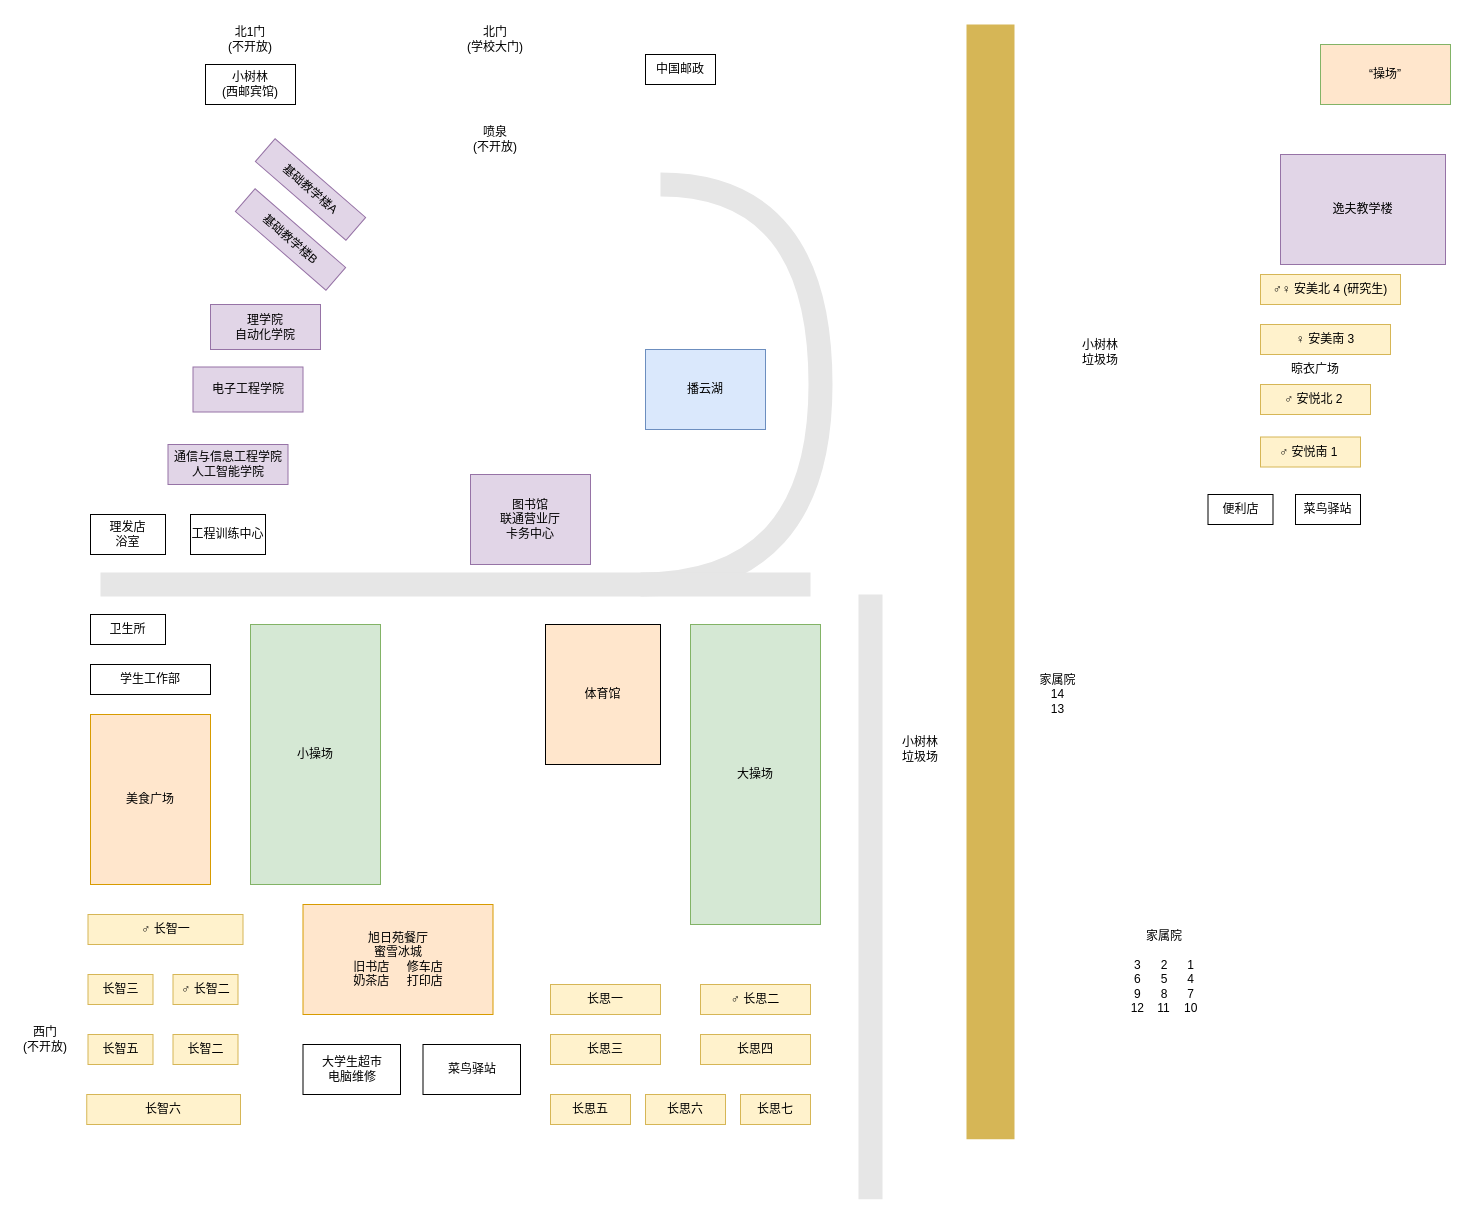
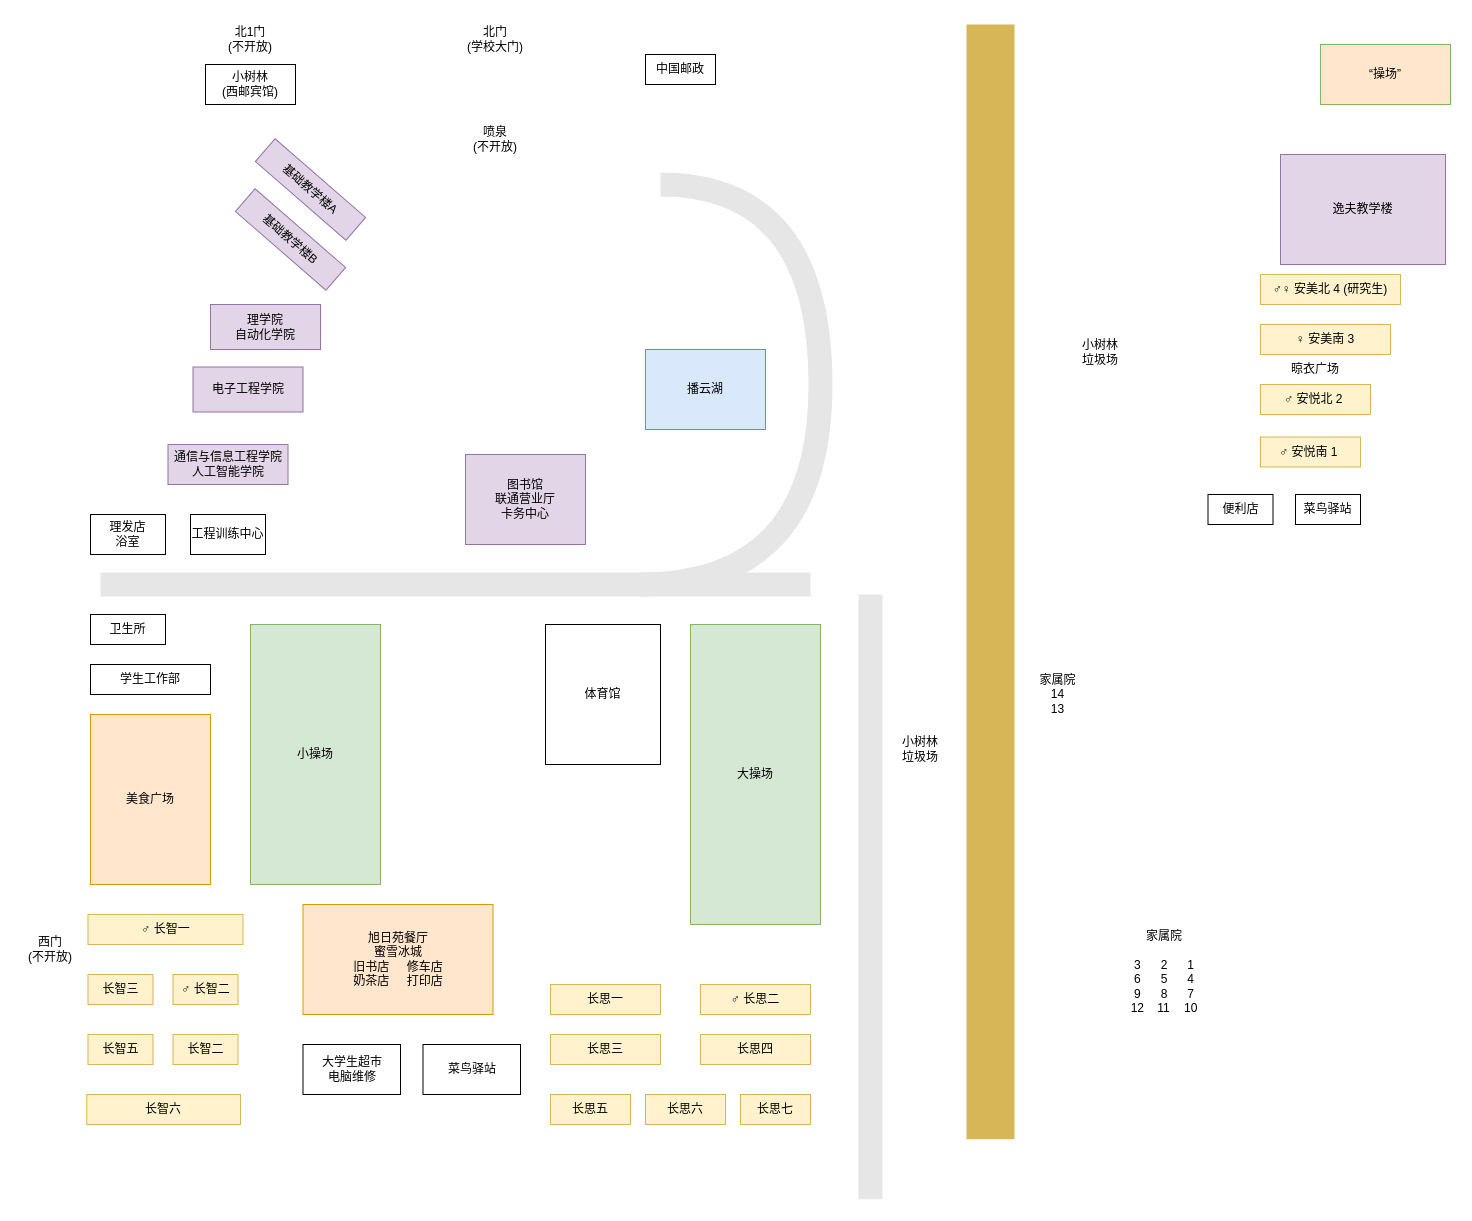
node "图书馆 联通营业厅 卡务中心": moved (531, 520) -> (526, 500)
node "体育馆": fillcolor #ffe6cc -> #ffffff
node "西门 (不开放)": moved (46, 1040) -> (51, 950)
